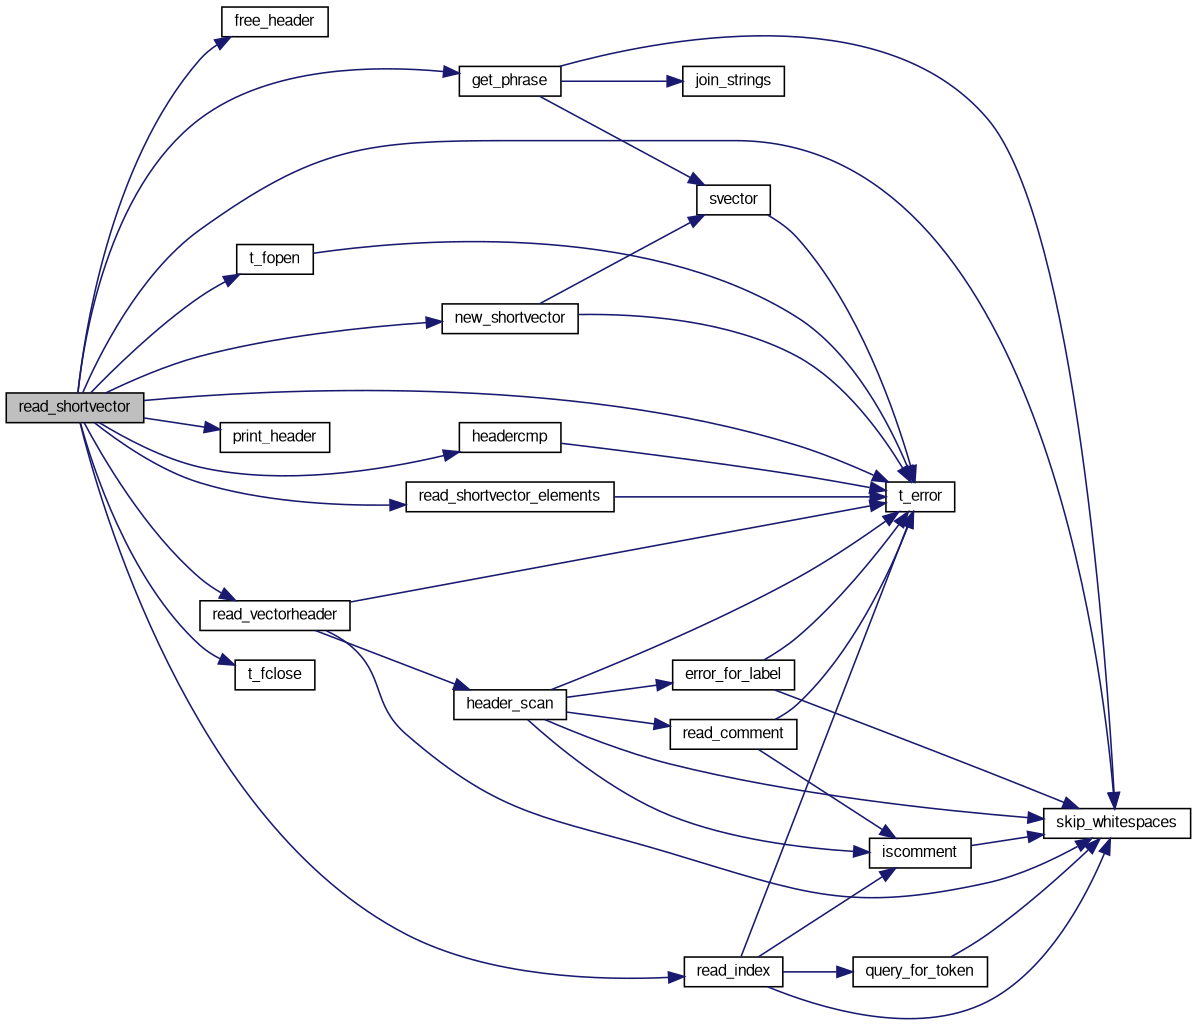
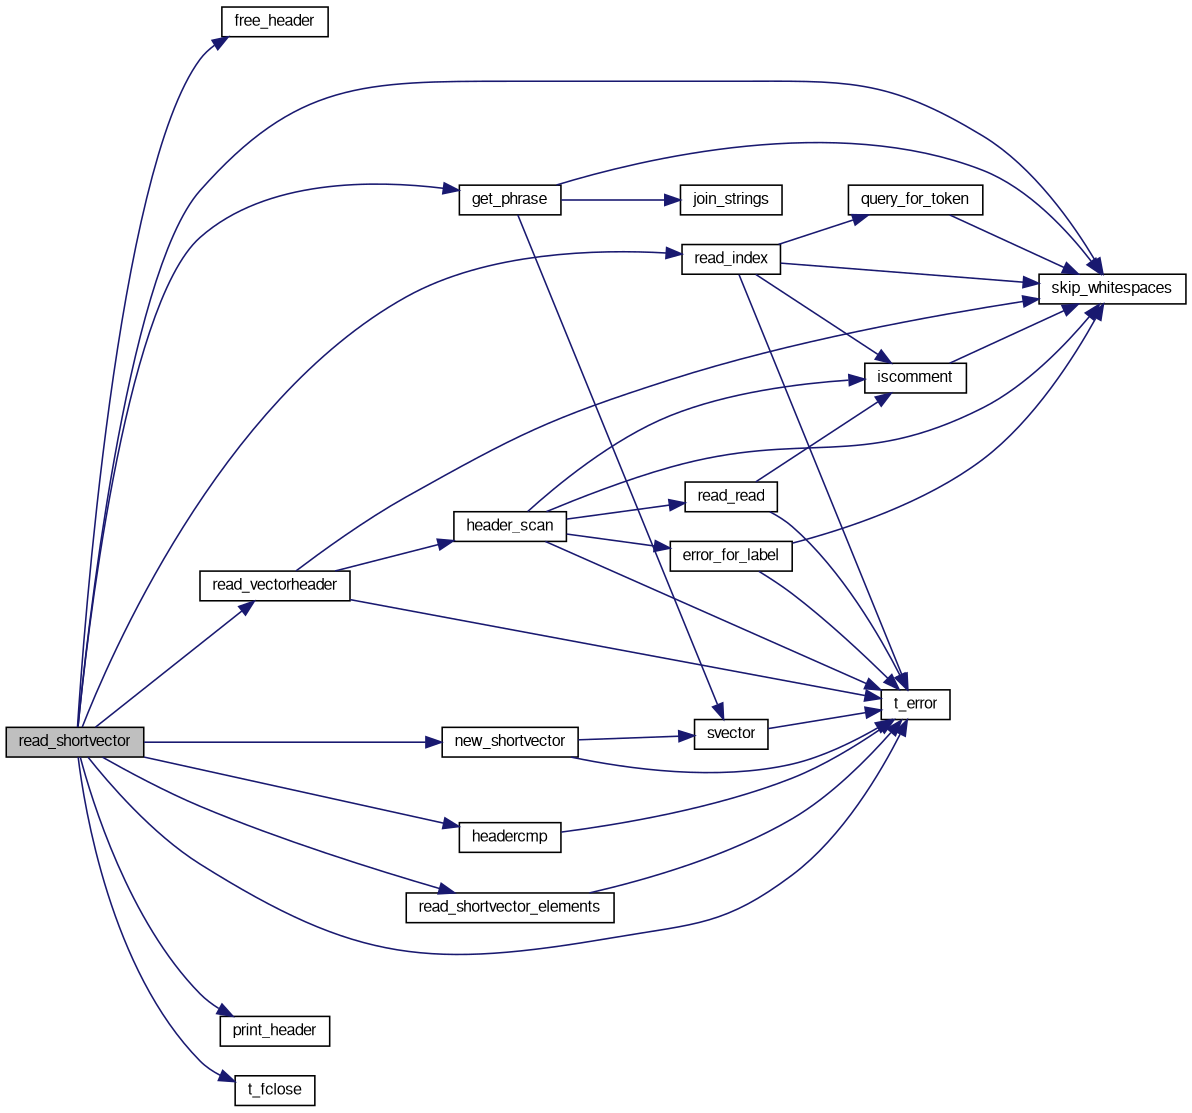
node "t_fopen": removed
node "read_comment": label "read_comment" -> "read_read"
